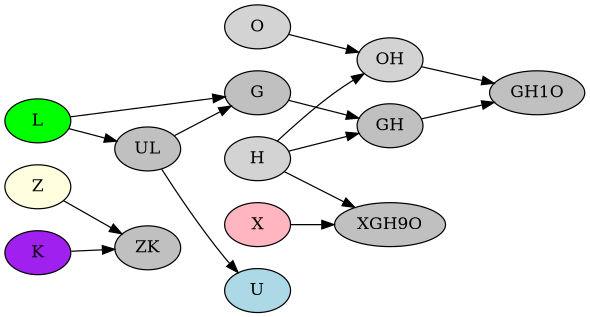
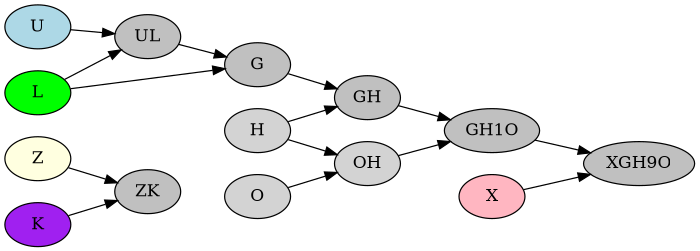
edge "H" -> "XGH9O": now "GH1O" -> "XGH9O"
edge "UL" -> "U": reversed
